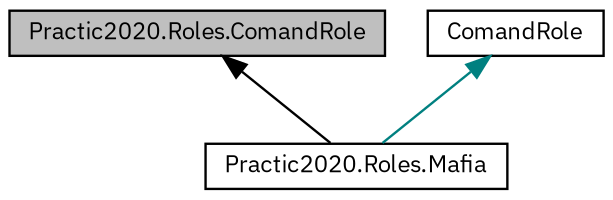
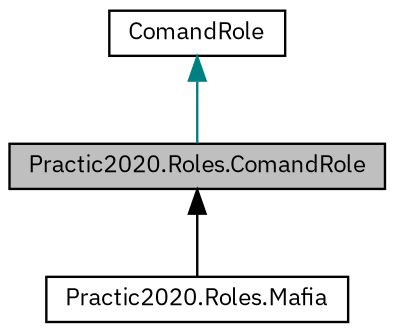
edge "Practic2020.Roles.Mafia" -> "ComandRole": now "Practic2020.Roles.ComandRole" -> "ComandRole"
